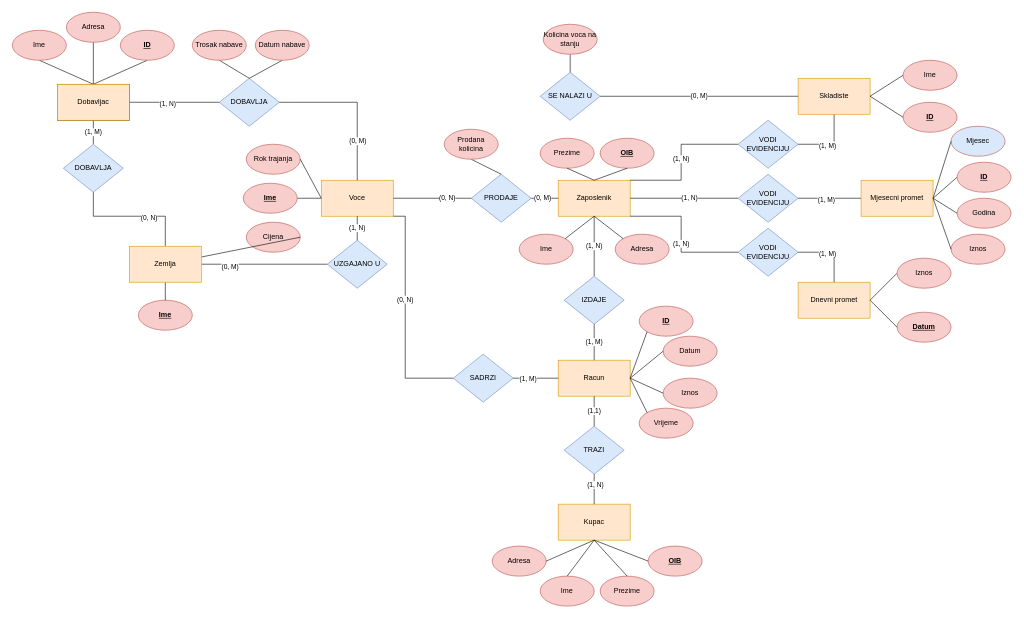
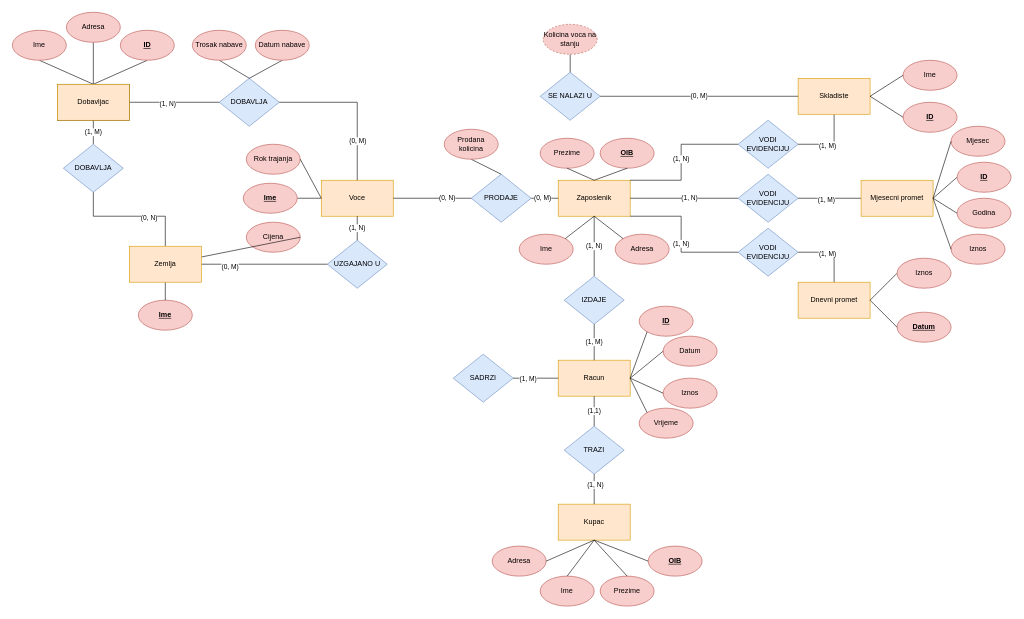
node "Kolicina voca na stanju": style solid -> dashed
node "Mjesec": fillcolor #dae8fc -> #f8cecc
edge "Voce" -- "SADRZI": removed, label "(0, N)"
